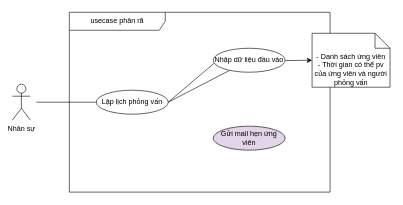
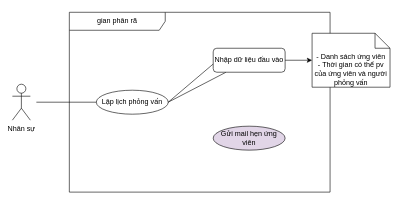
node "usecase phân rã": label "usecase phân rã" -> "gian phân rã"
node "Nhập dữ liệu đầu vào": shape ellipse -> rounded rectangle
